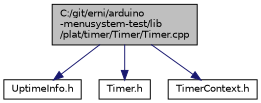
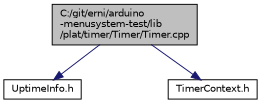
node "Timer.h": removed
